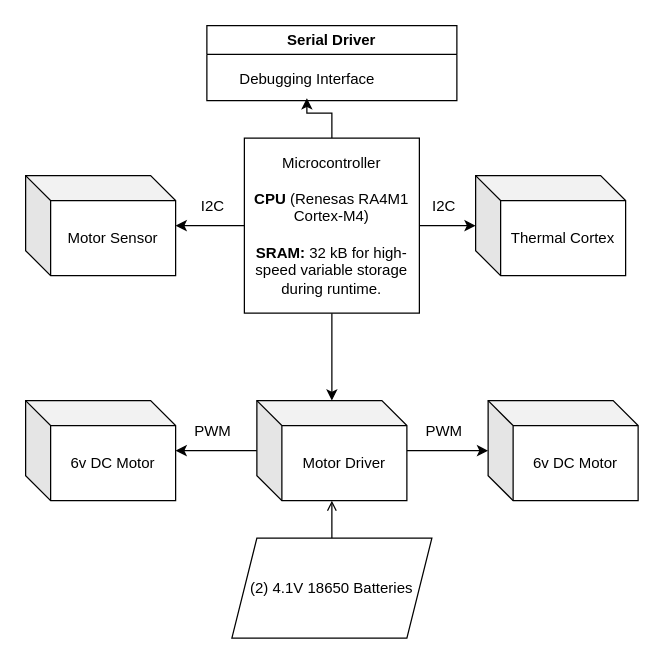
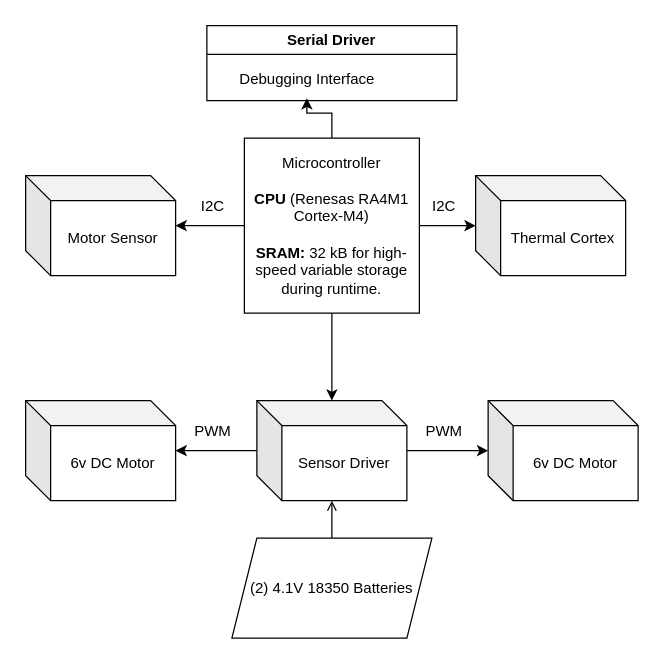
node "Motor Driver": label "Motor Driver" -> "Sensor Driver"
node "(2) 4.1V 18650 Batteries": label "(2) 4.1V 18650 Batteries" -> "(2) 4.1V 18350 Batteries"
